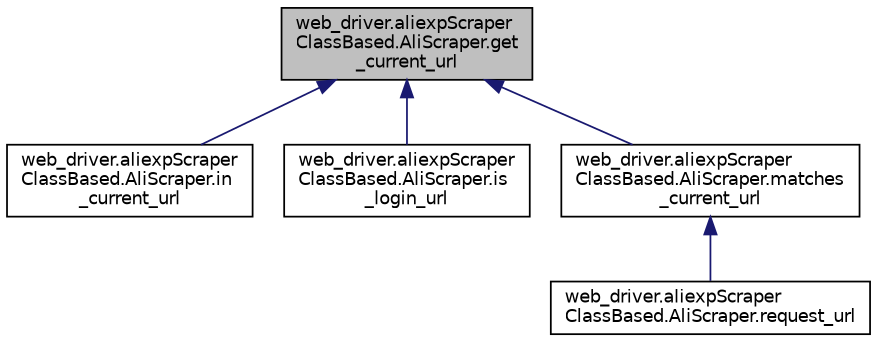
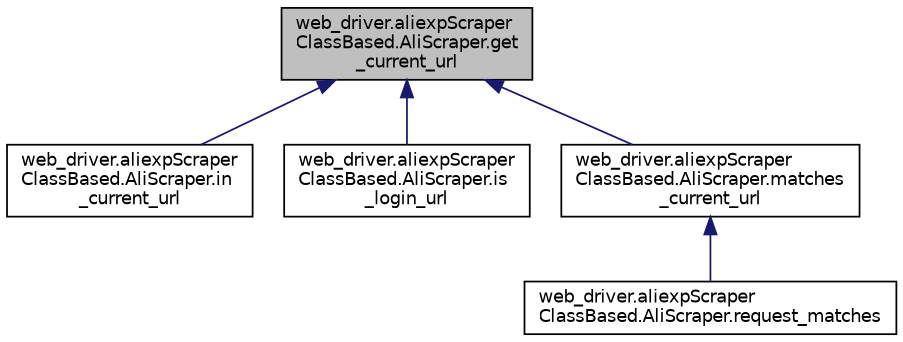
node "web_driver.aliexpScraper ClassBased.AliScraper.request_url": label "web_driver.aliexpScraper ClassBased.AliScraper.request_url" -> "web_driver.aliexpScraper ClassBased.AliScraper.request_matches"
